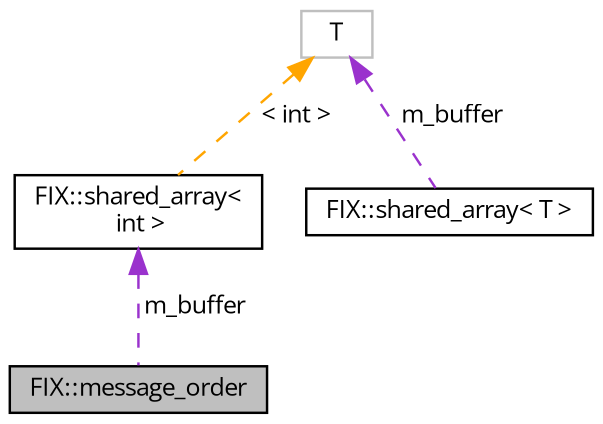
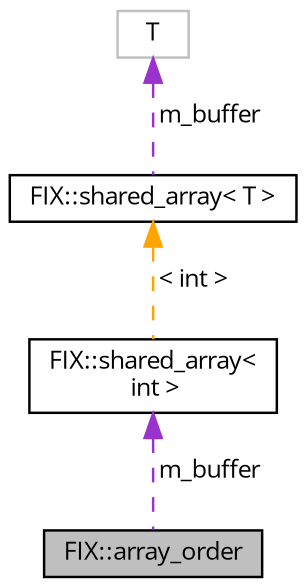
edge "FIX::shared_array< int >" -> "T": now "FIX::shared_array< int >" -> "FIX::shared_array< T >"
node "FIX::message_order": label "FIX::message_order" -> "FIX::array_order"
